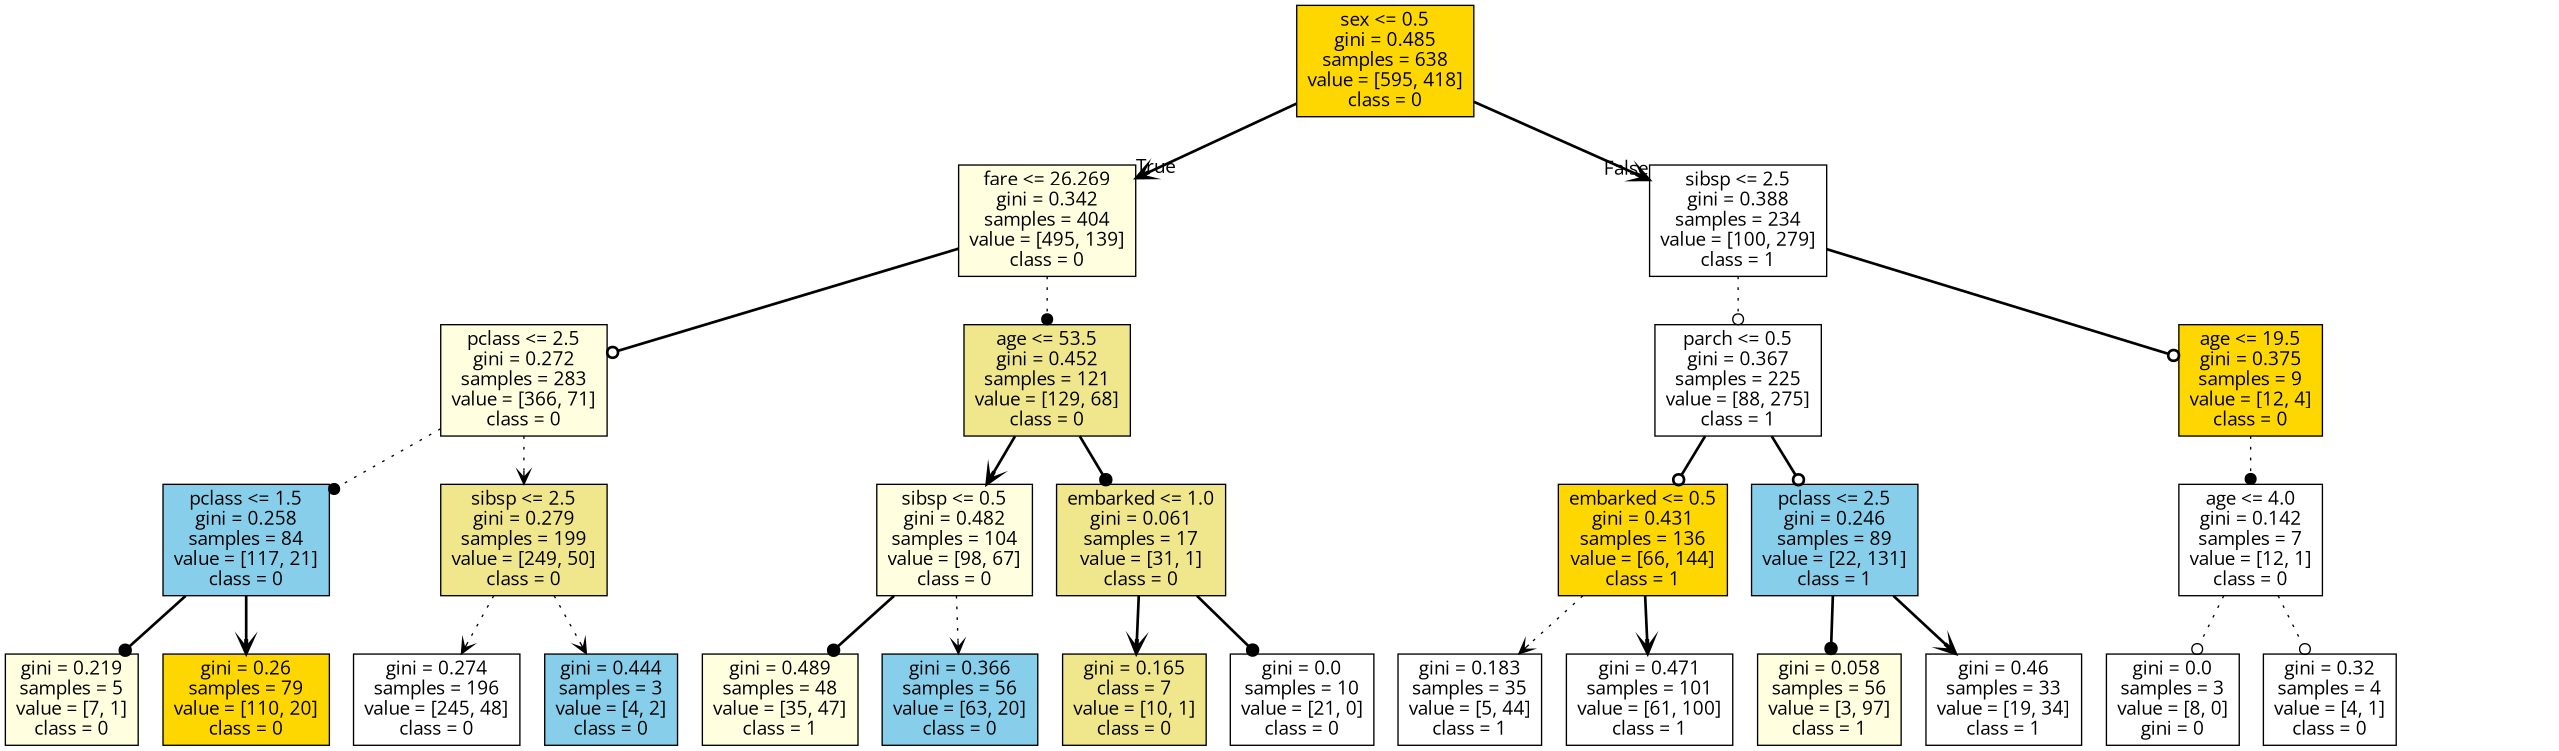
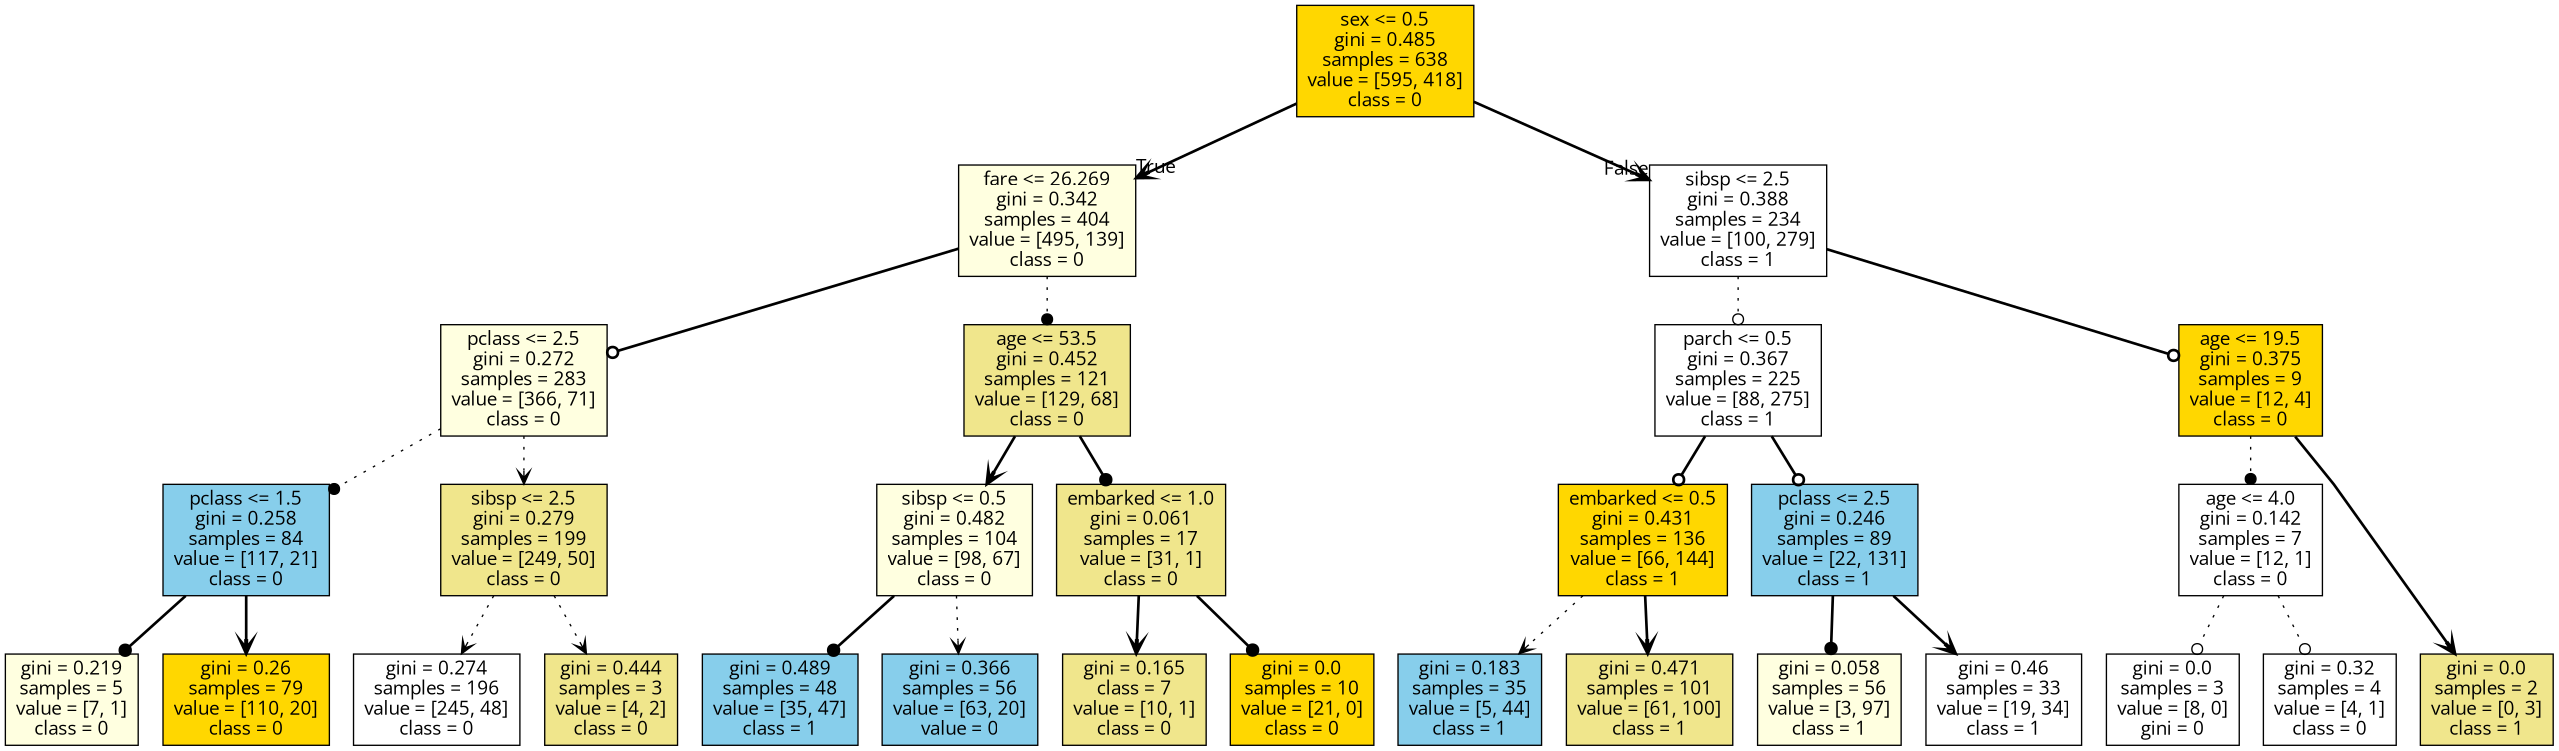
node "gini = 0.444 samples = 3 value = [4, 2] class = 0": fillcolor skyblue -> khaki
node "gini = 0.489 samples = 48 value = [35, 47] class = 1": fillcolor lightyellow -> skyblue
node "gini = 0.366 samples = 56 value = [63, 20] class = 0": label "gini = 0.366 samples = 56 value = [63, 20] class = 0" -> "gini = 0.366 samples = 56 value = [63, 20] value = 0"
node "gini = 0.0 samples = 10 value = [21, 0] class = 0": fillcolor white -> gold
node "gini = 0.183 samples = 35 value = [5, 44] class = 1": fillcolor white -> skyblue
node "gini = 0.471 samples = 101 value = [61, 100] class = 1": fillcolor white -> khaki
node "gini = 0.0 samples = 2 value = [0, 3] class = 1": added
